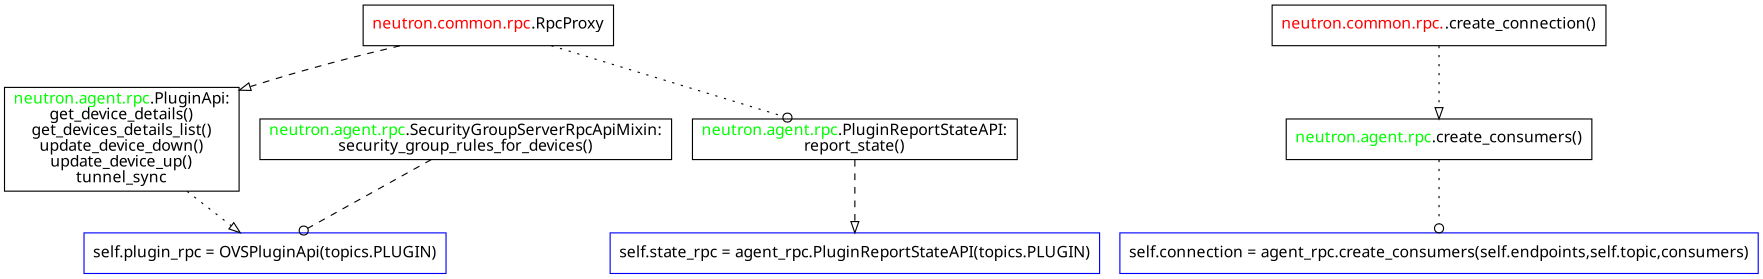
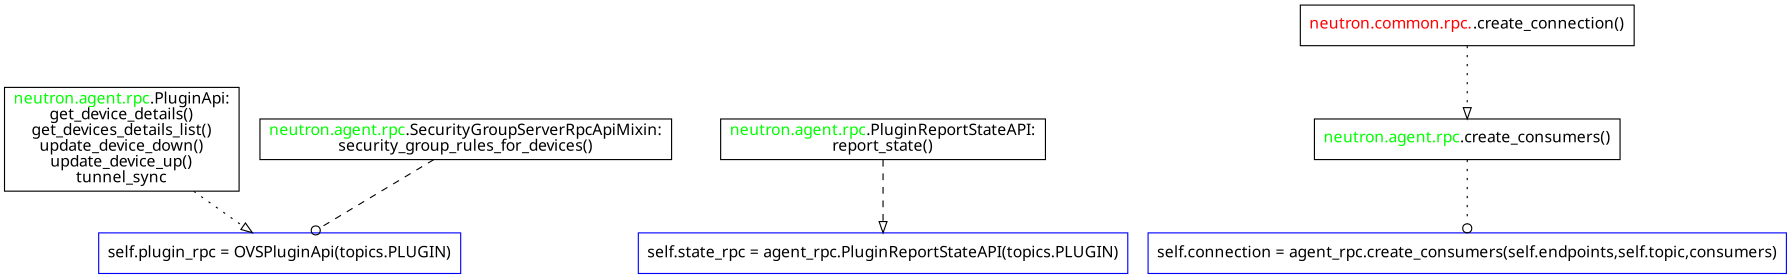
node "neutron.common.rpc": removed
